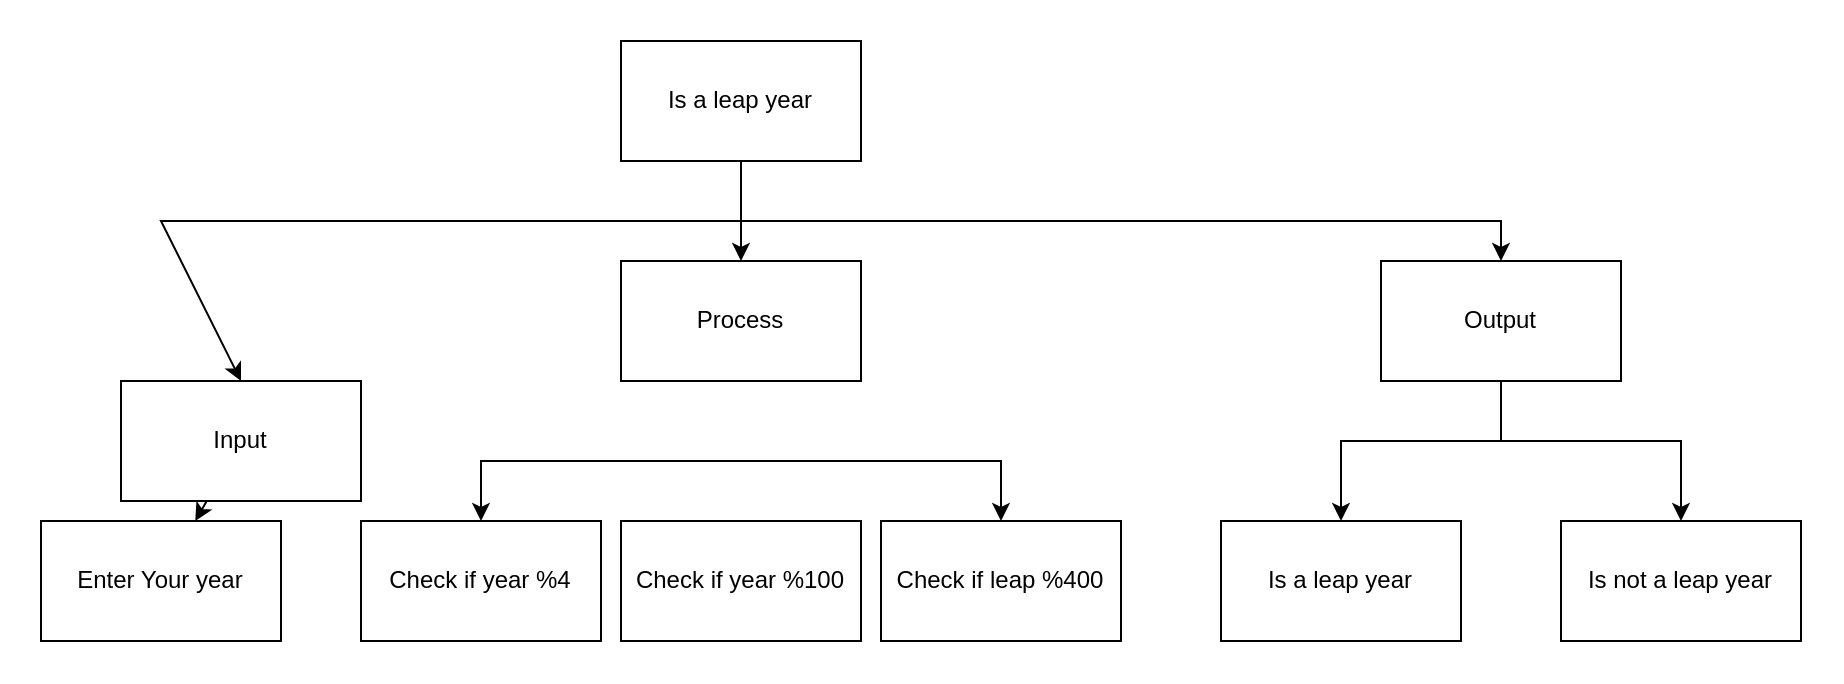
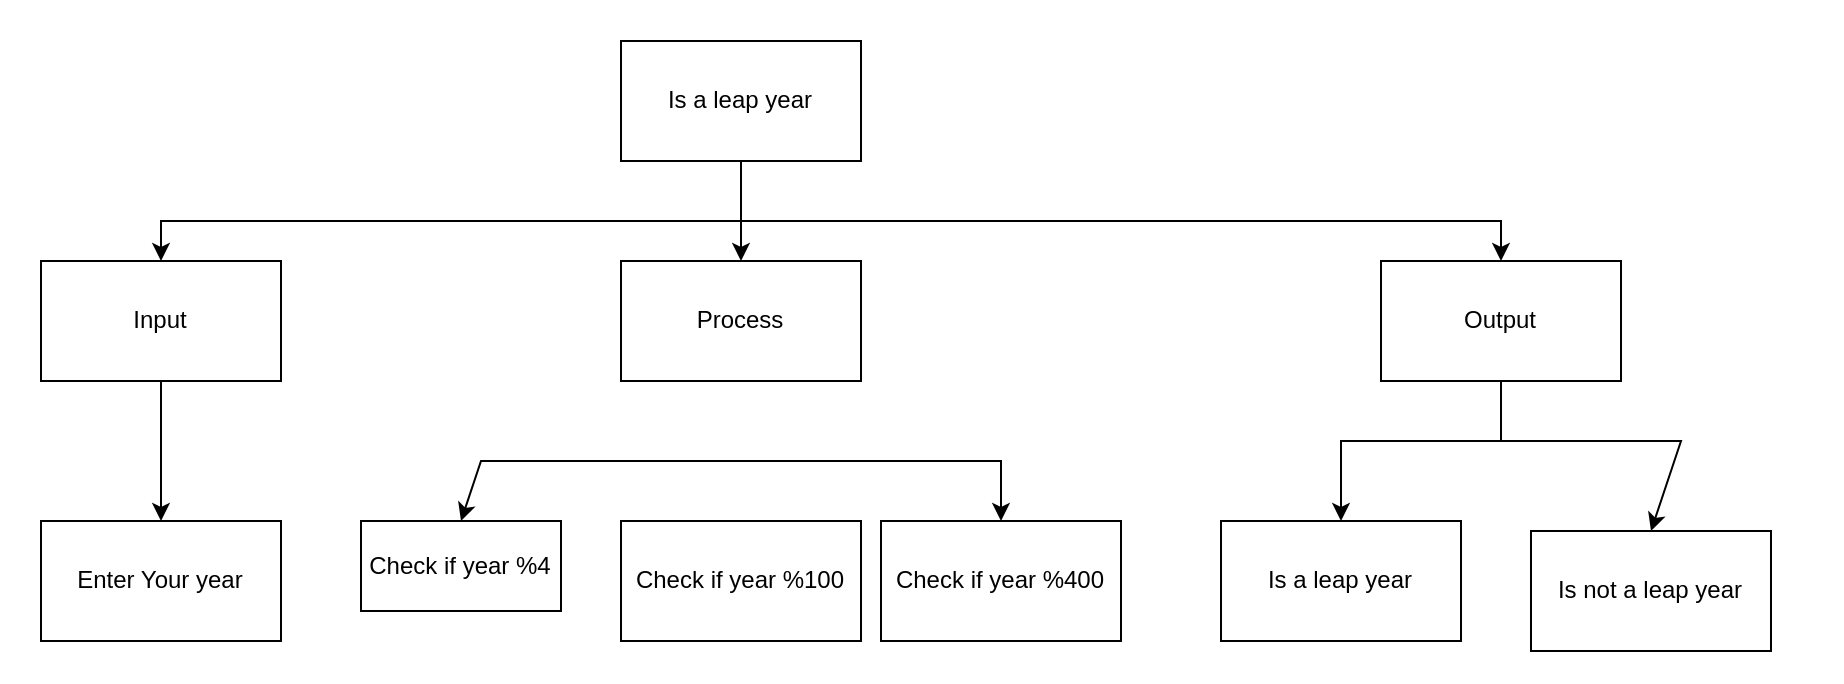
node "Input": moved (241, 441) -> (161, 321)
node "Check if year %4": size 240x120 -> 200x90
node "Check if leap %400": label "Check if leap %400" -> "Check if year %400"
node "Is not a leap year": moved (1681, 581) -> (1651, 591)
